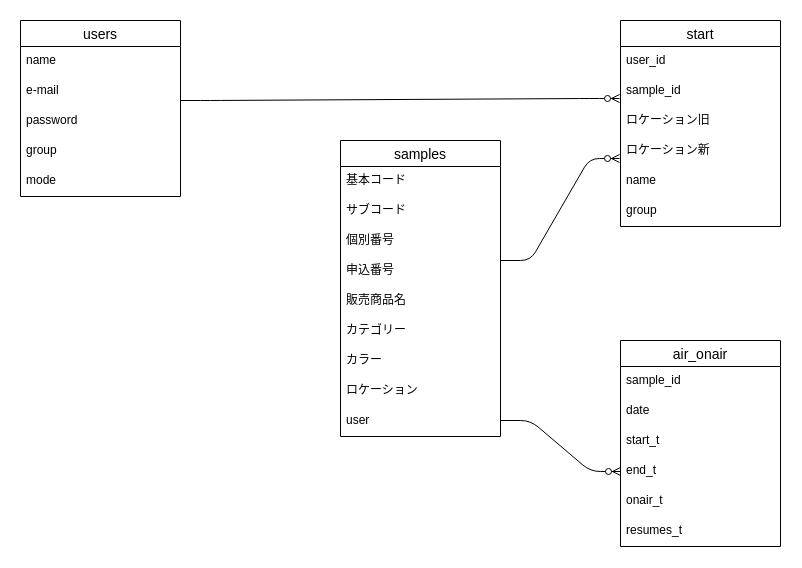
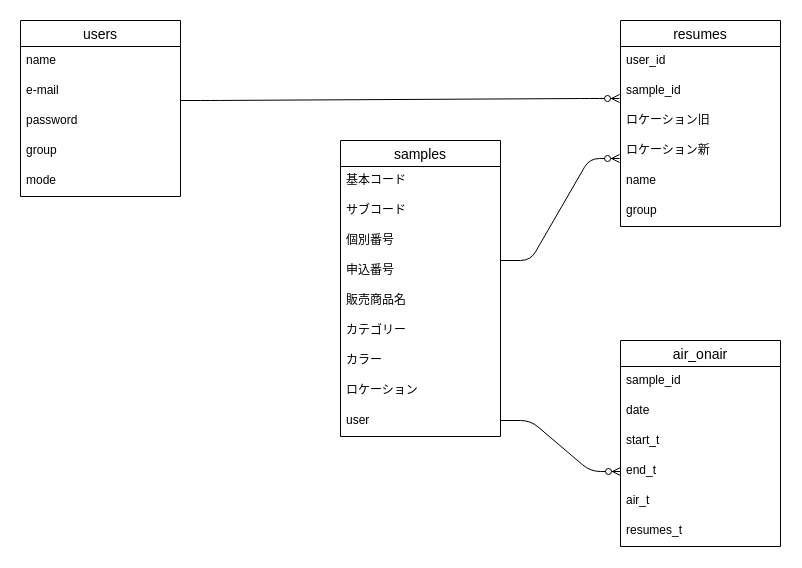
node "start": label "start" -> "resumes"
node "onair_t": label "onair_t" -> "air_t"
